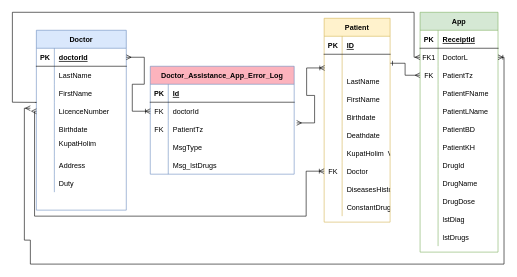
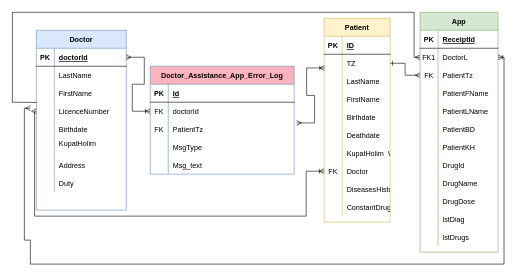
node "TZ": added
node "Msg_lstDrugs": label "Msg_lstDrugs" -> "Msg_text"
